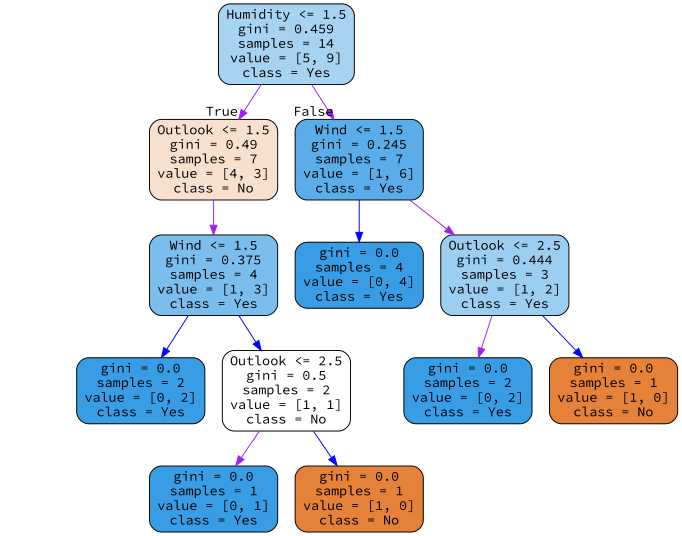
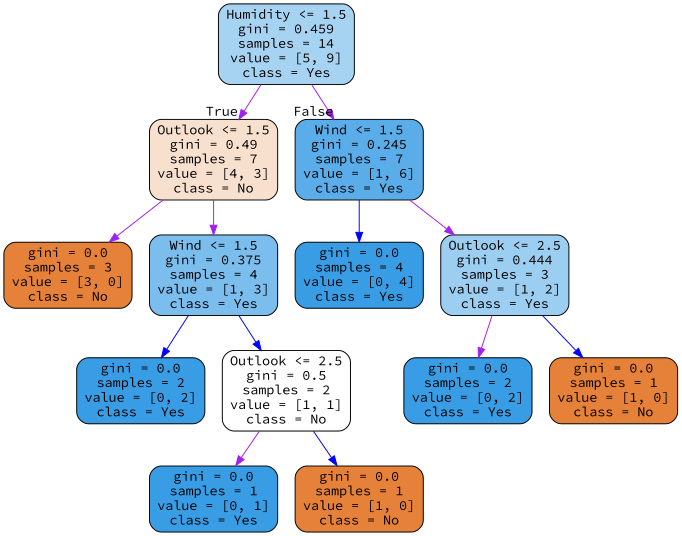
node "gini = 0.0 samples = 3 value = [3, 0] class = No": added
